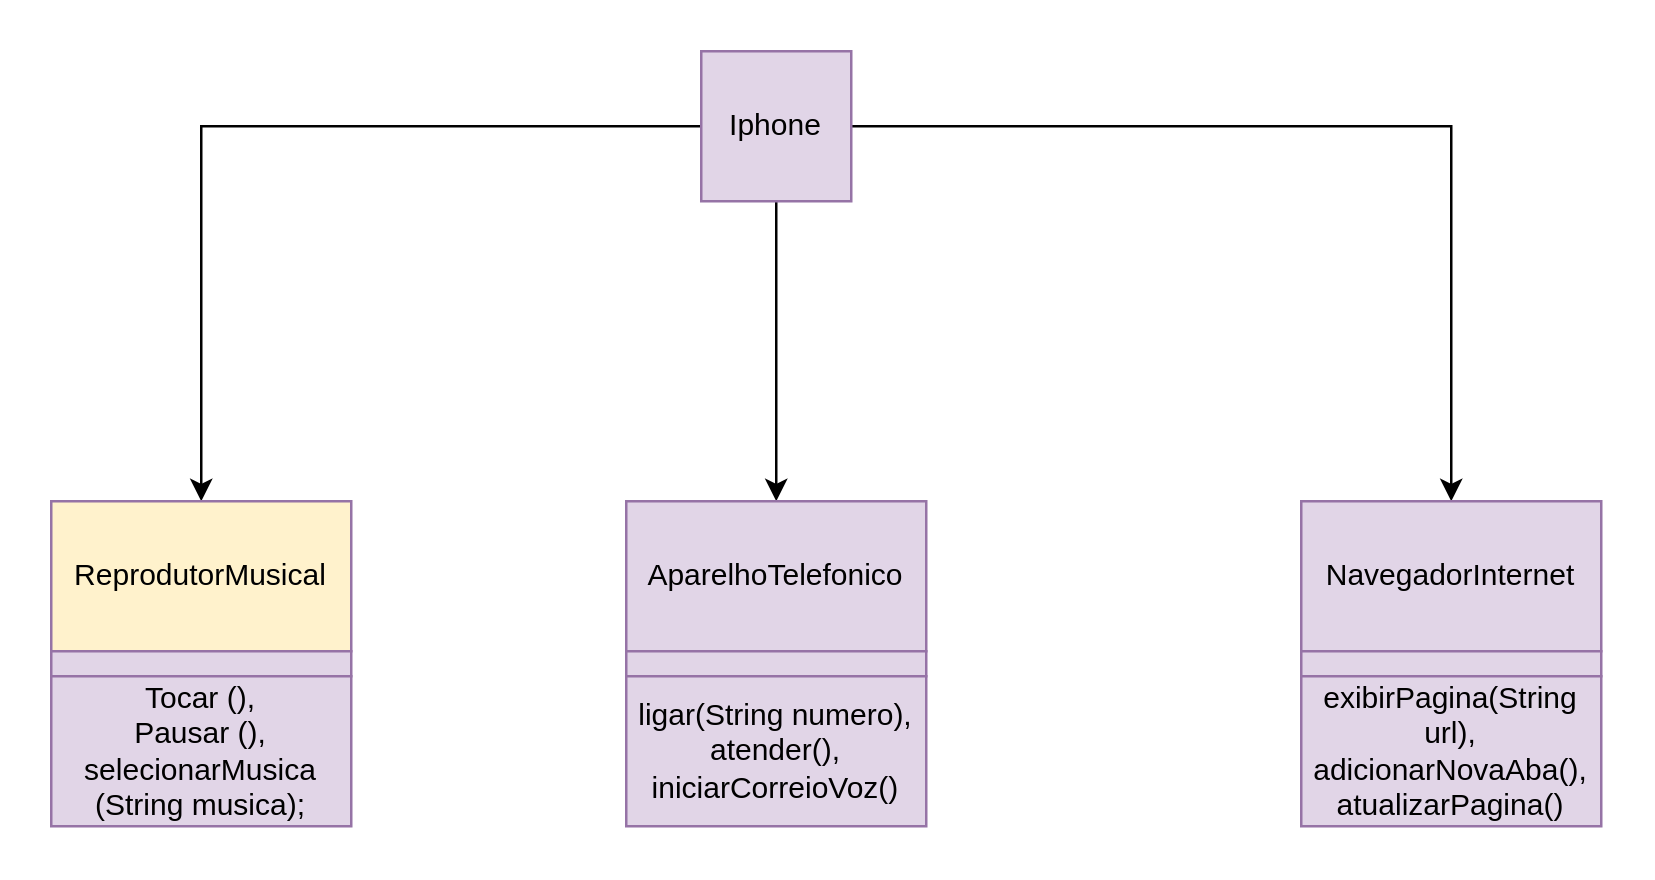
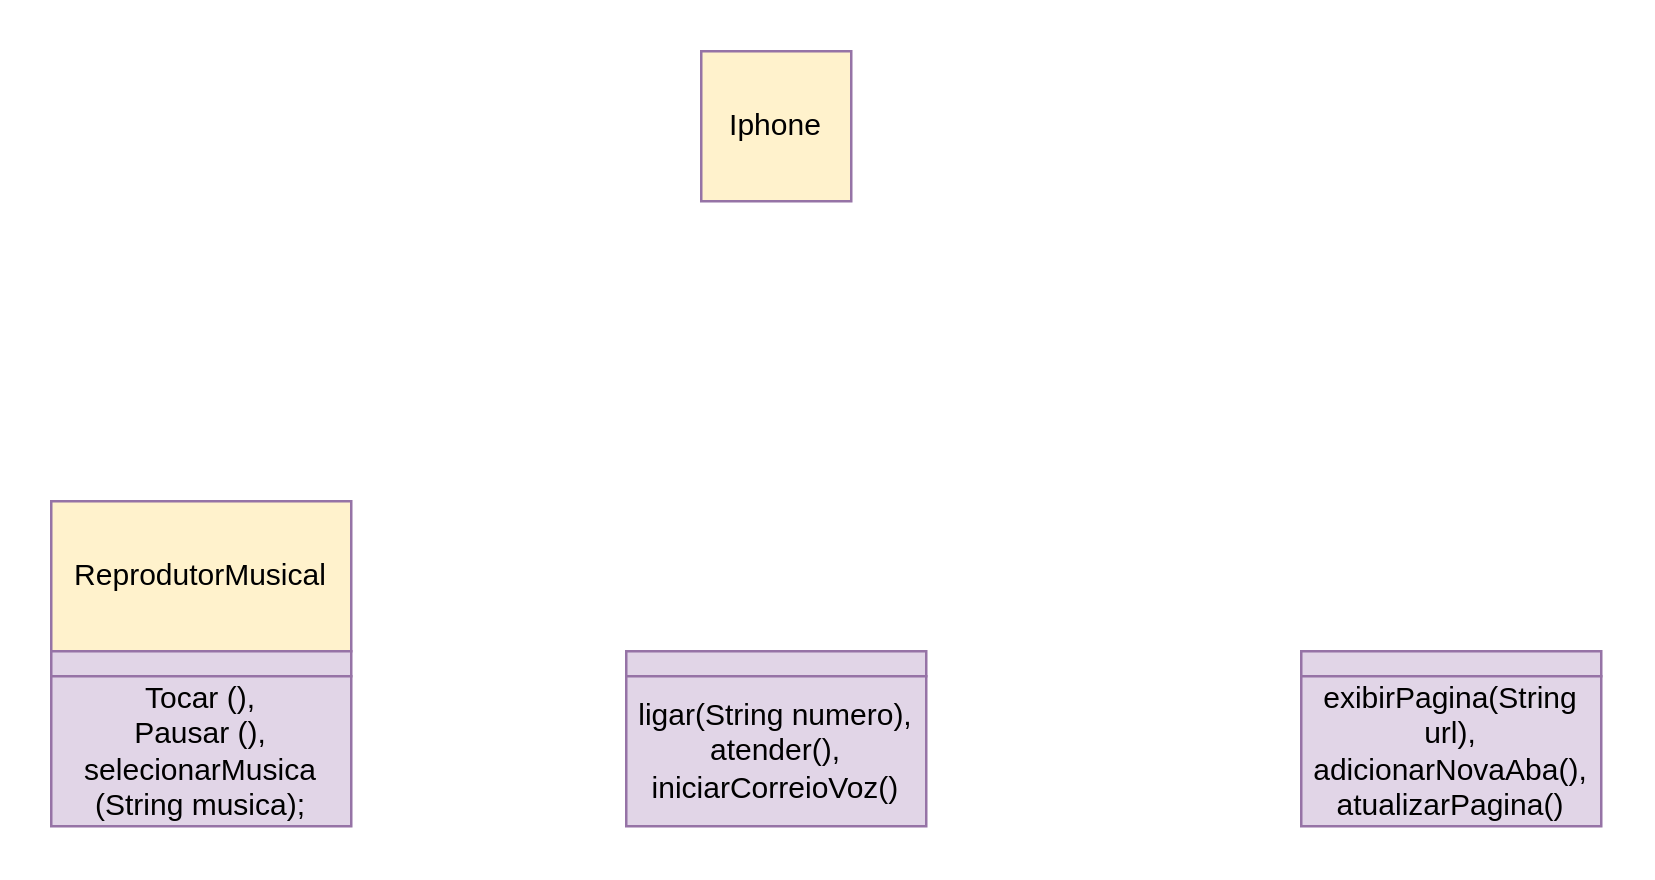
edge "Iphone" -> "ReprodutorMusical": removed
node "Iphone": fillcolor #e1d5e7 -> #fff2cc
edge "Iphone" -> "NavegadorInternet": removed
edge "Iphone" -> "AparelhoTelefonico": removed
node "AparelhoTelefonico": removed
node "NavegadorInternet": removed
